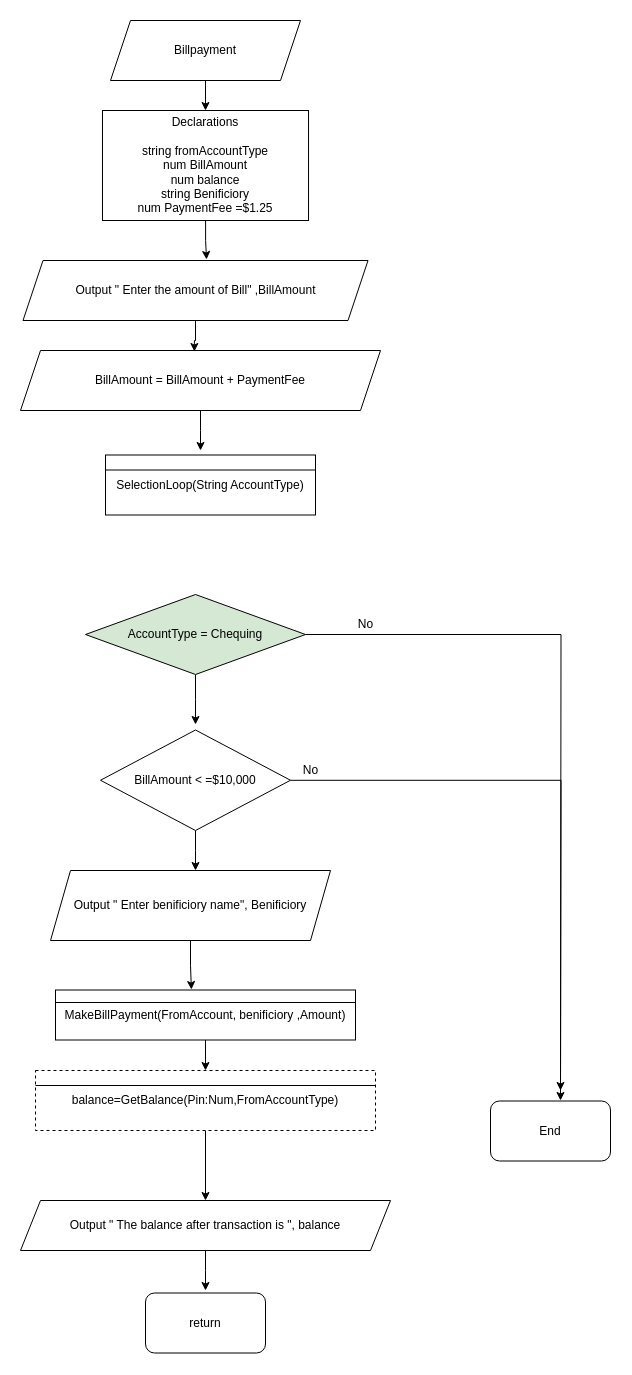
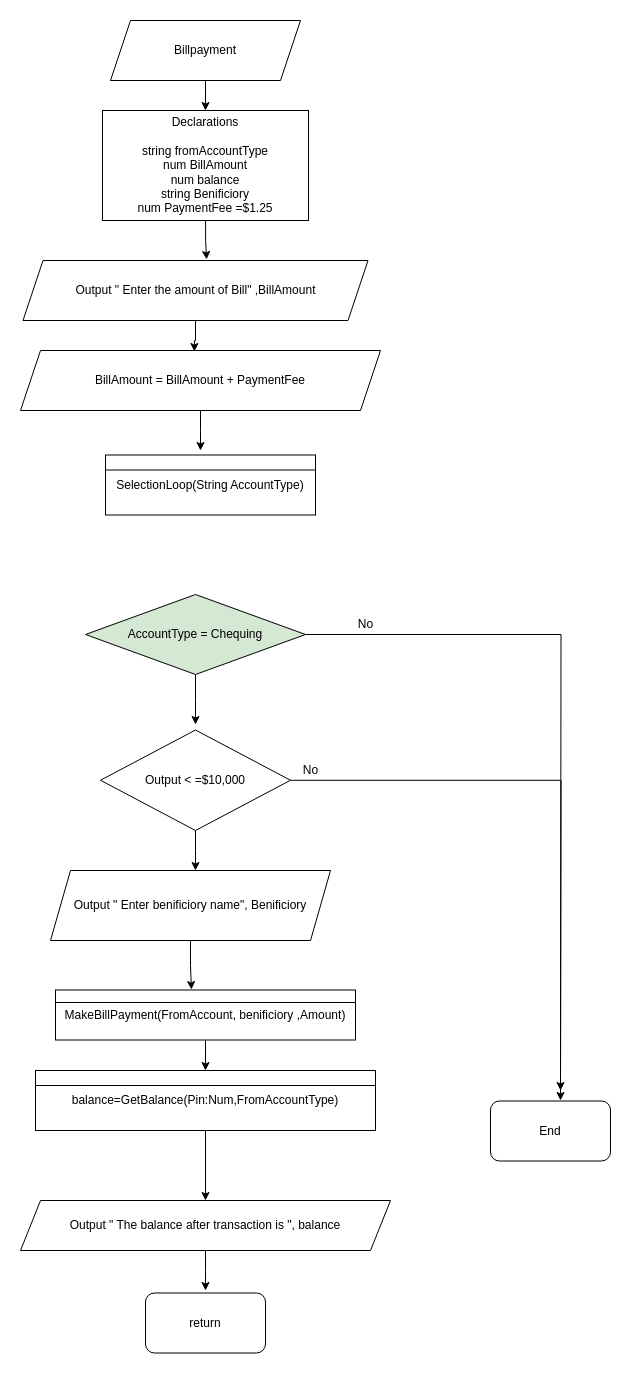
node "BillAmount < =$10,000": label "BillAmount < =$10,000" -> "Output < =$10,000"
node "balance=GetBalance(Pin:Num,FromAccountType)": style dashed -> solid
